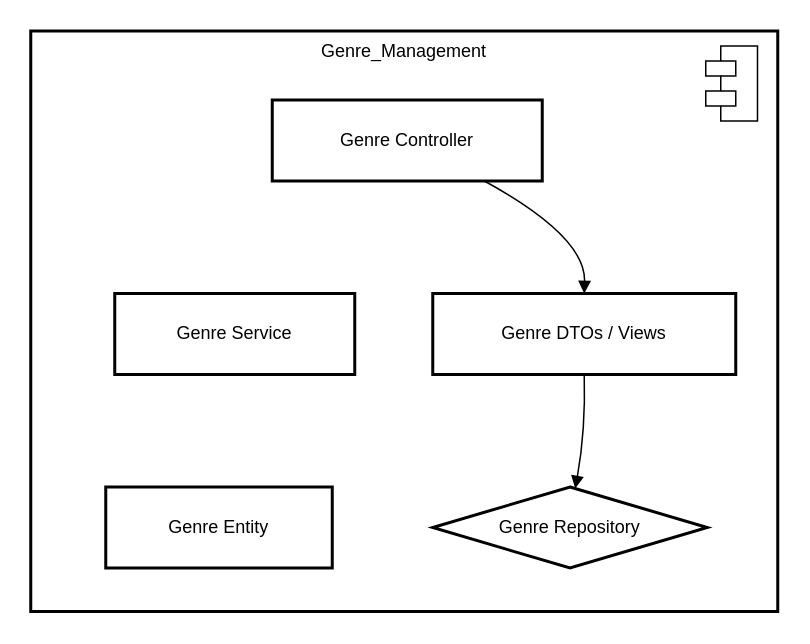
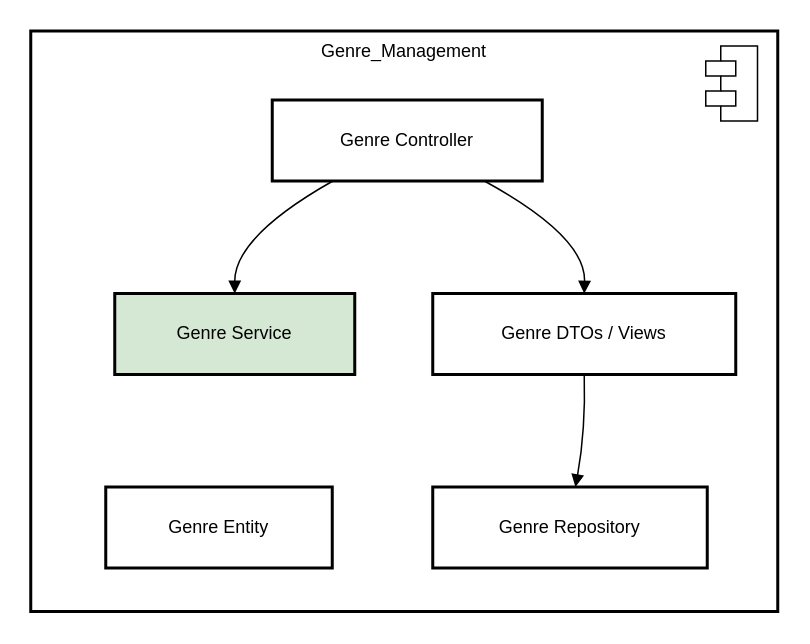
edge "Genre Controller" -> "Genre Service": added
node "Genre Service": fillcolor #ffffff -> #d5e8d4
node "Genre Repository": shape diamond -> rectangle
